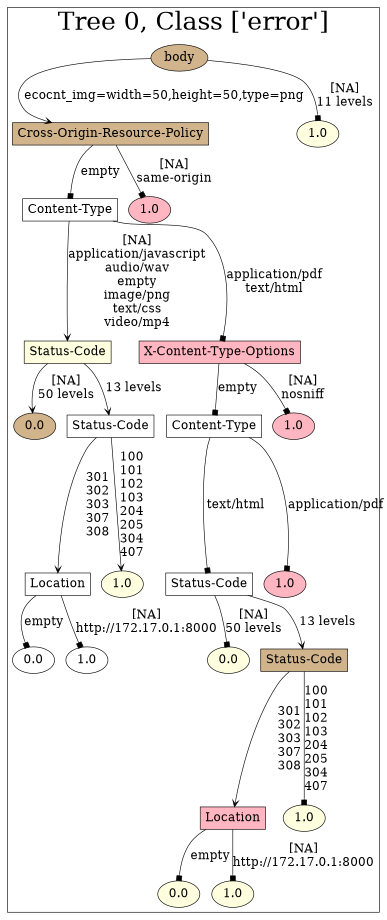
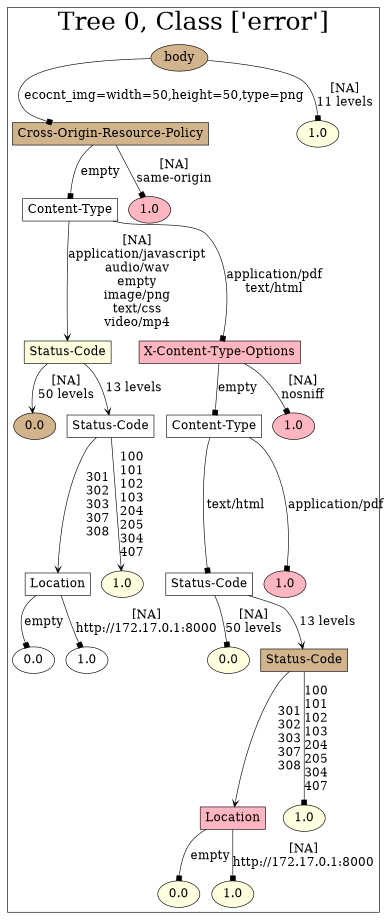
edge "body" -> "Cross-Origin-Resource-Policy": arrowhead vee -> box
